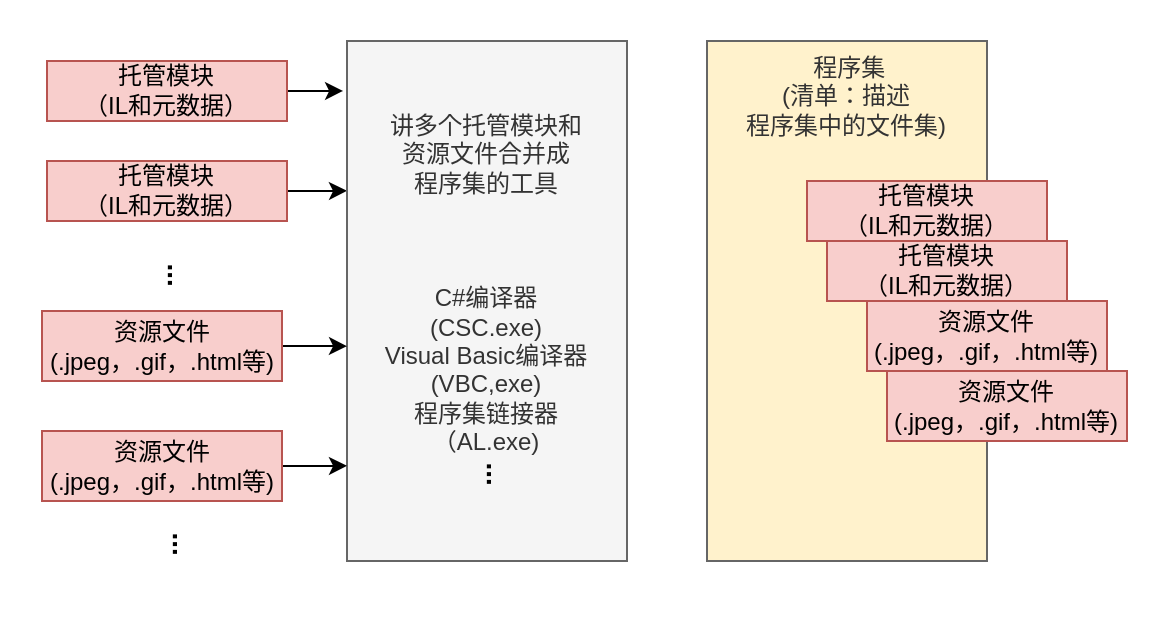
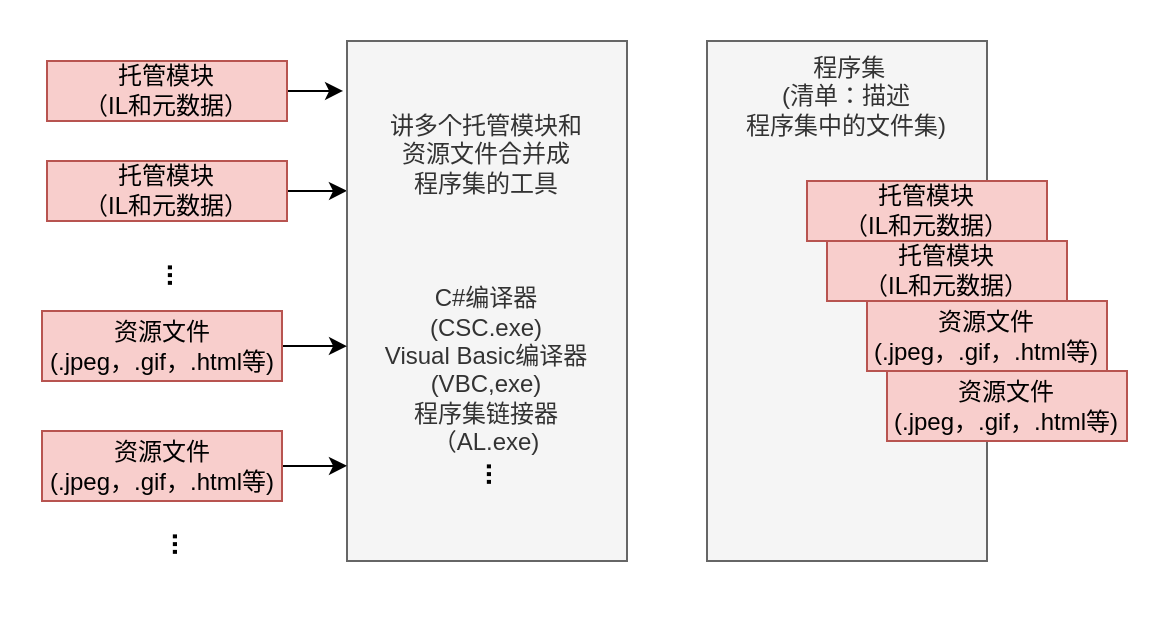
node "程序集 (清单：描述 程序集中的文件集)": fillcolor #fff2cc -> #f5f5f5
